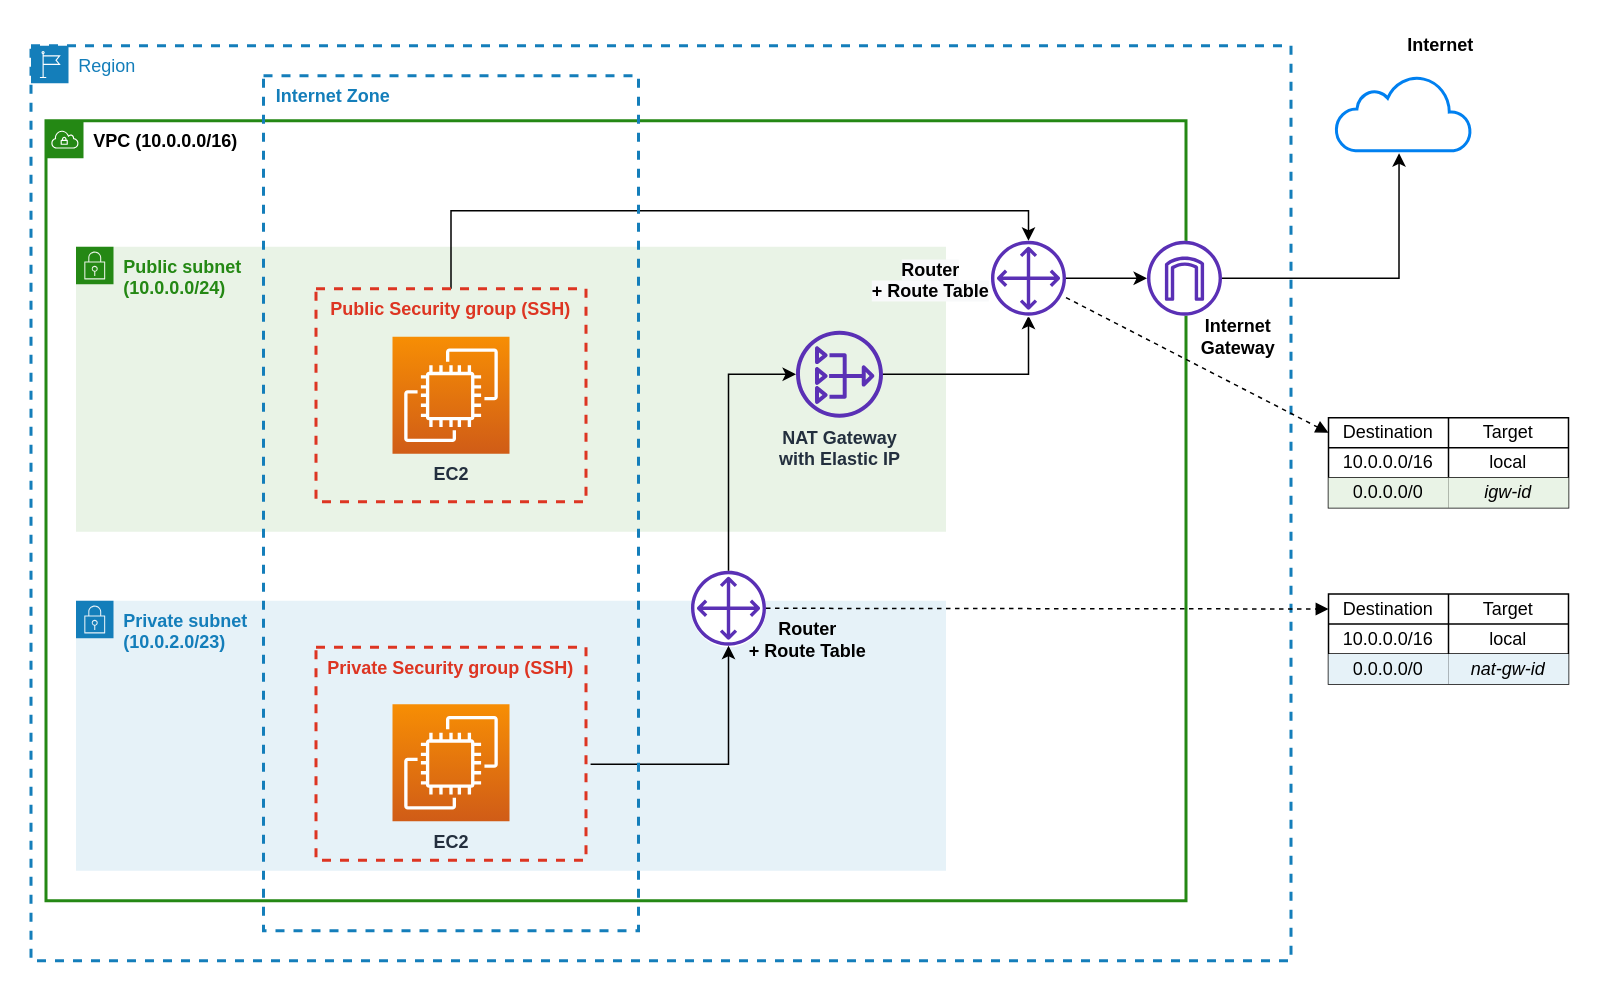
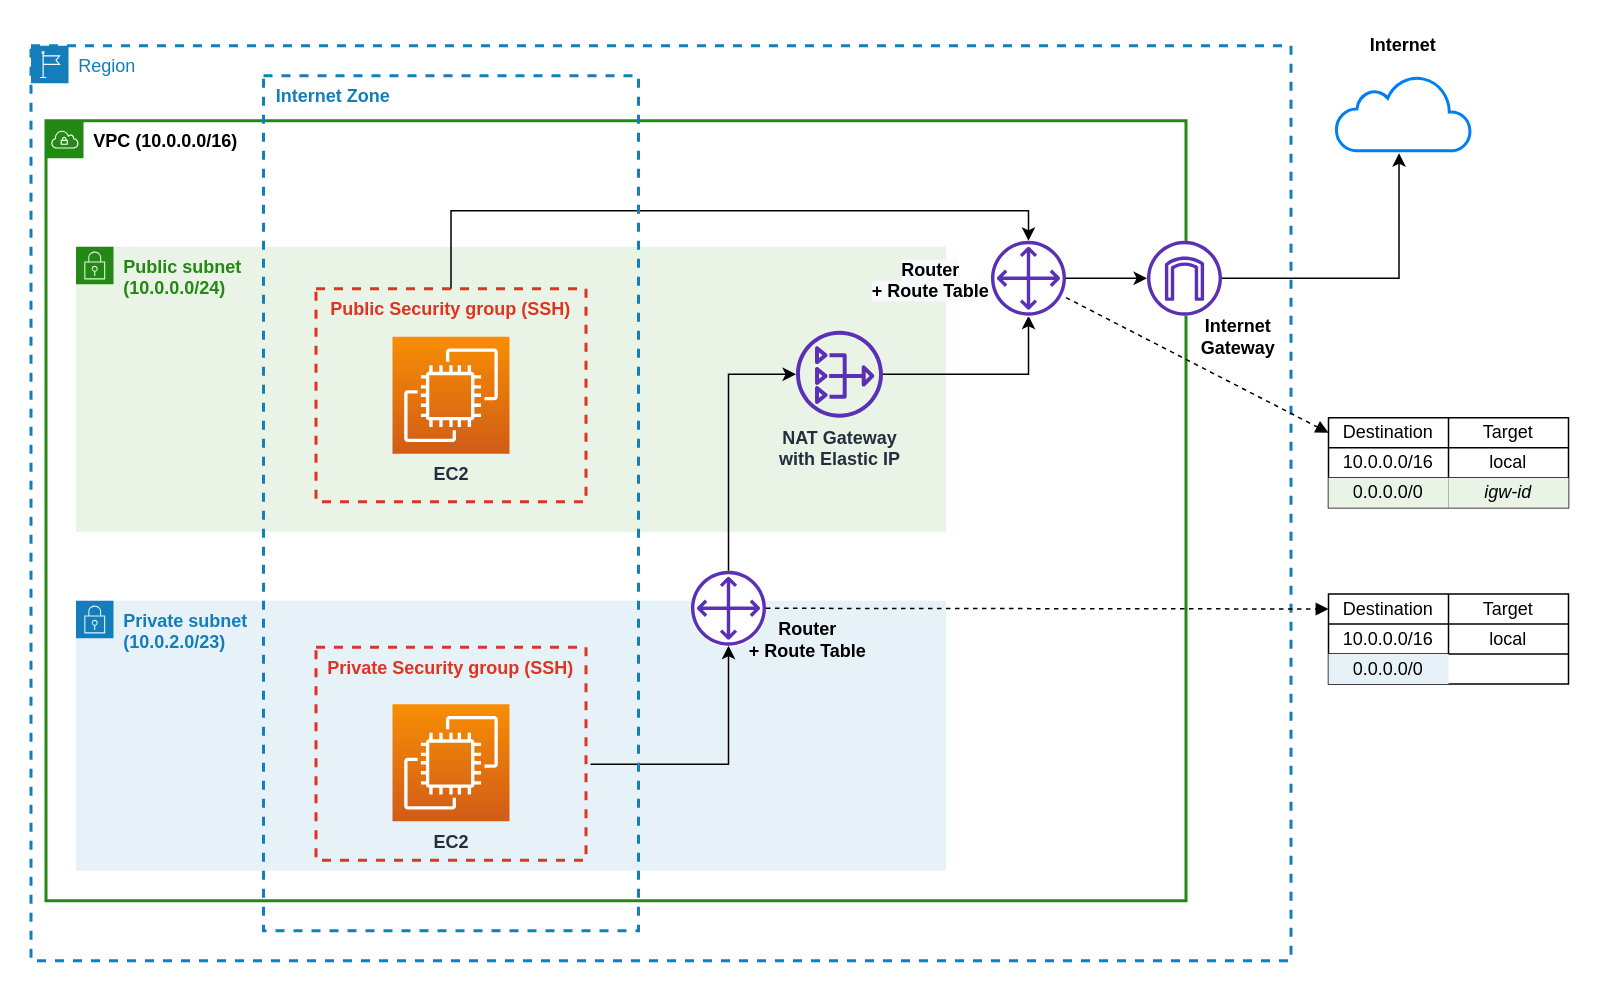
node "Internet": moved (1441, 46) -> (1403, 46)
node "nat-gw-id": removed
